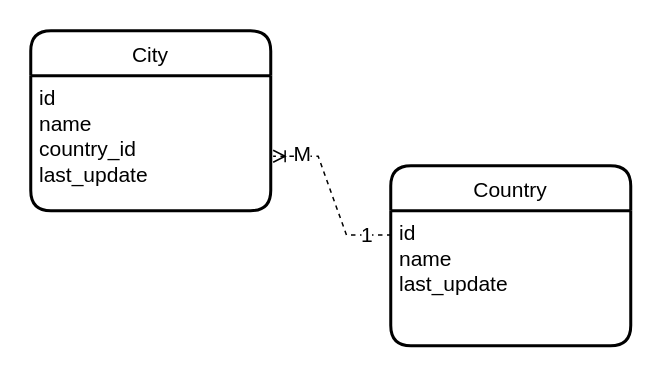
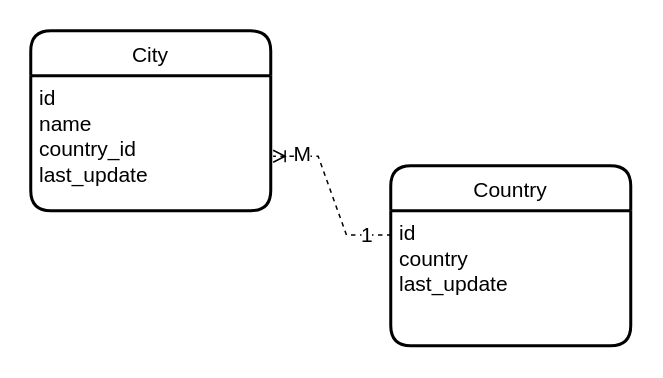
node "id name last_update": label "id name last_update" -> "id country last_update"
